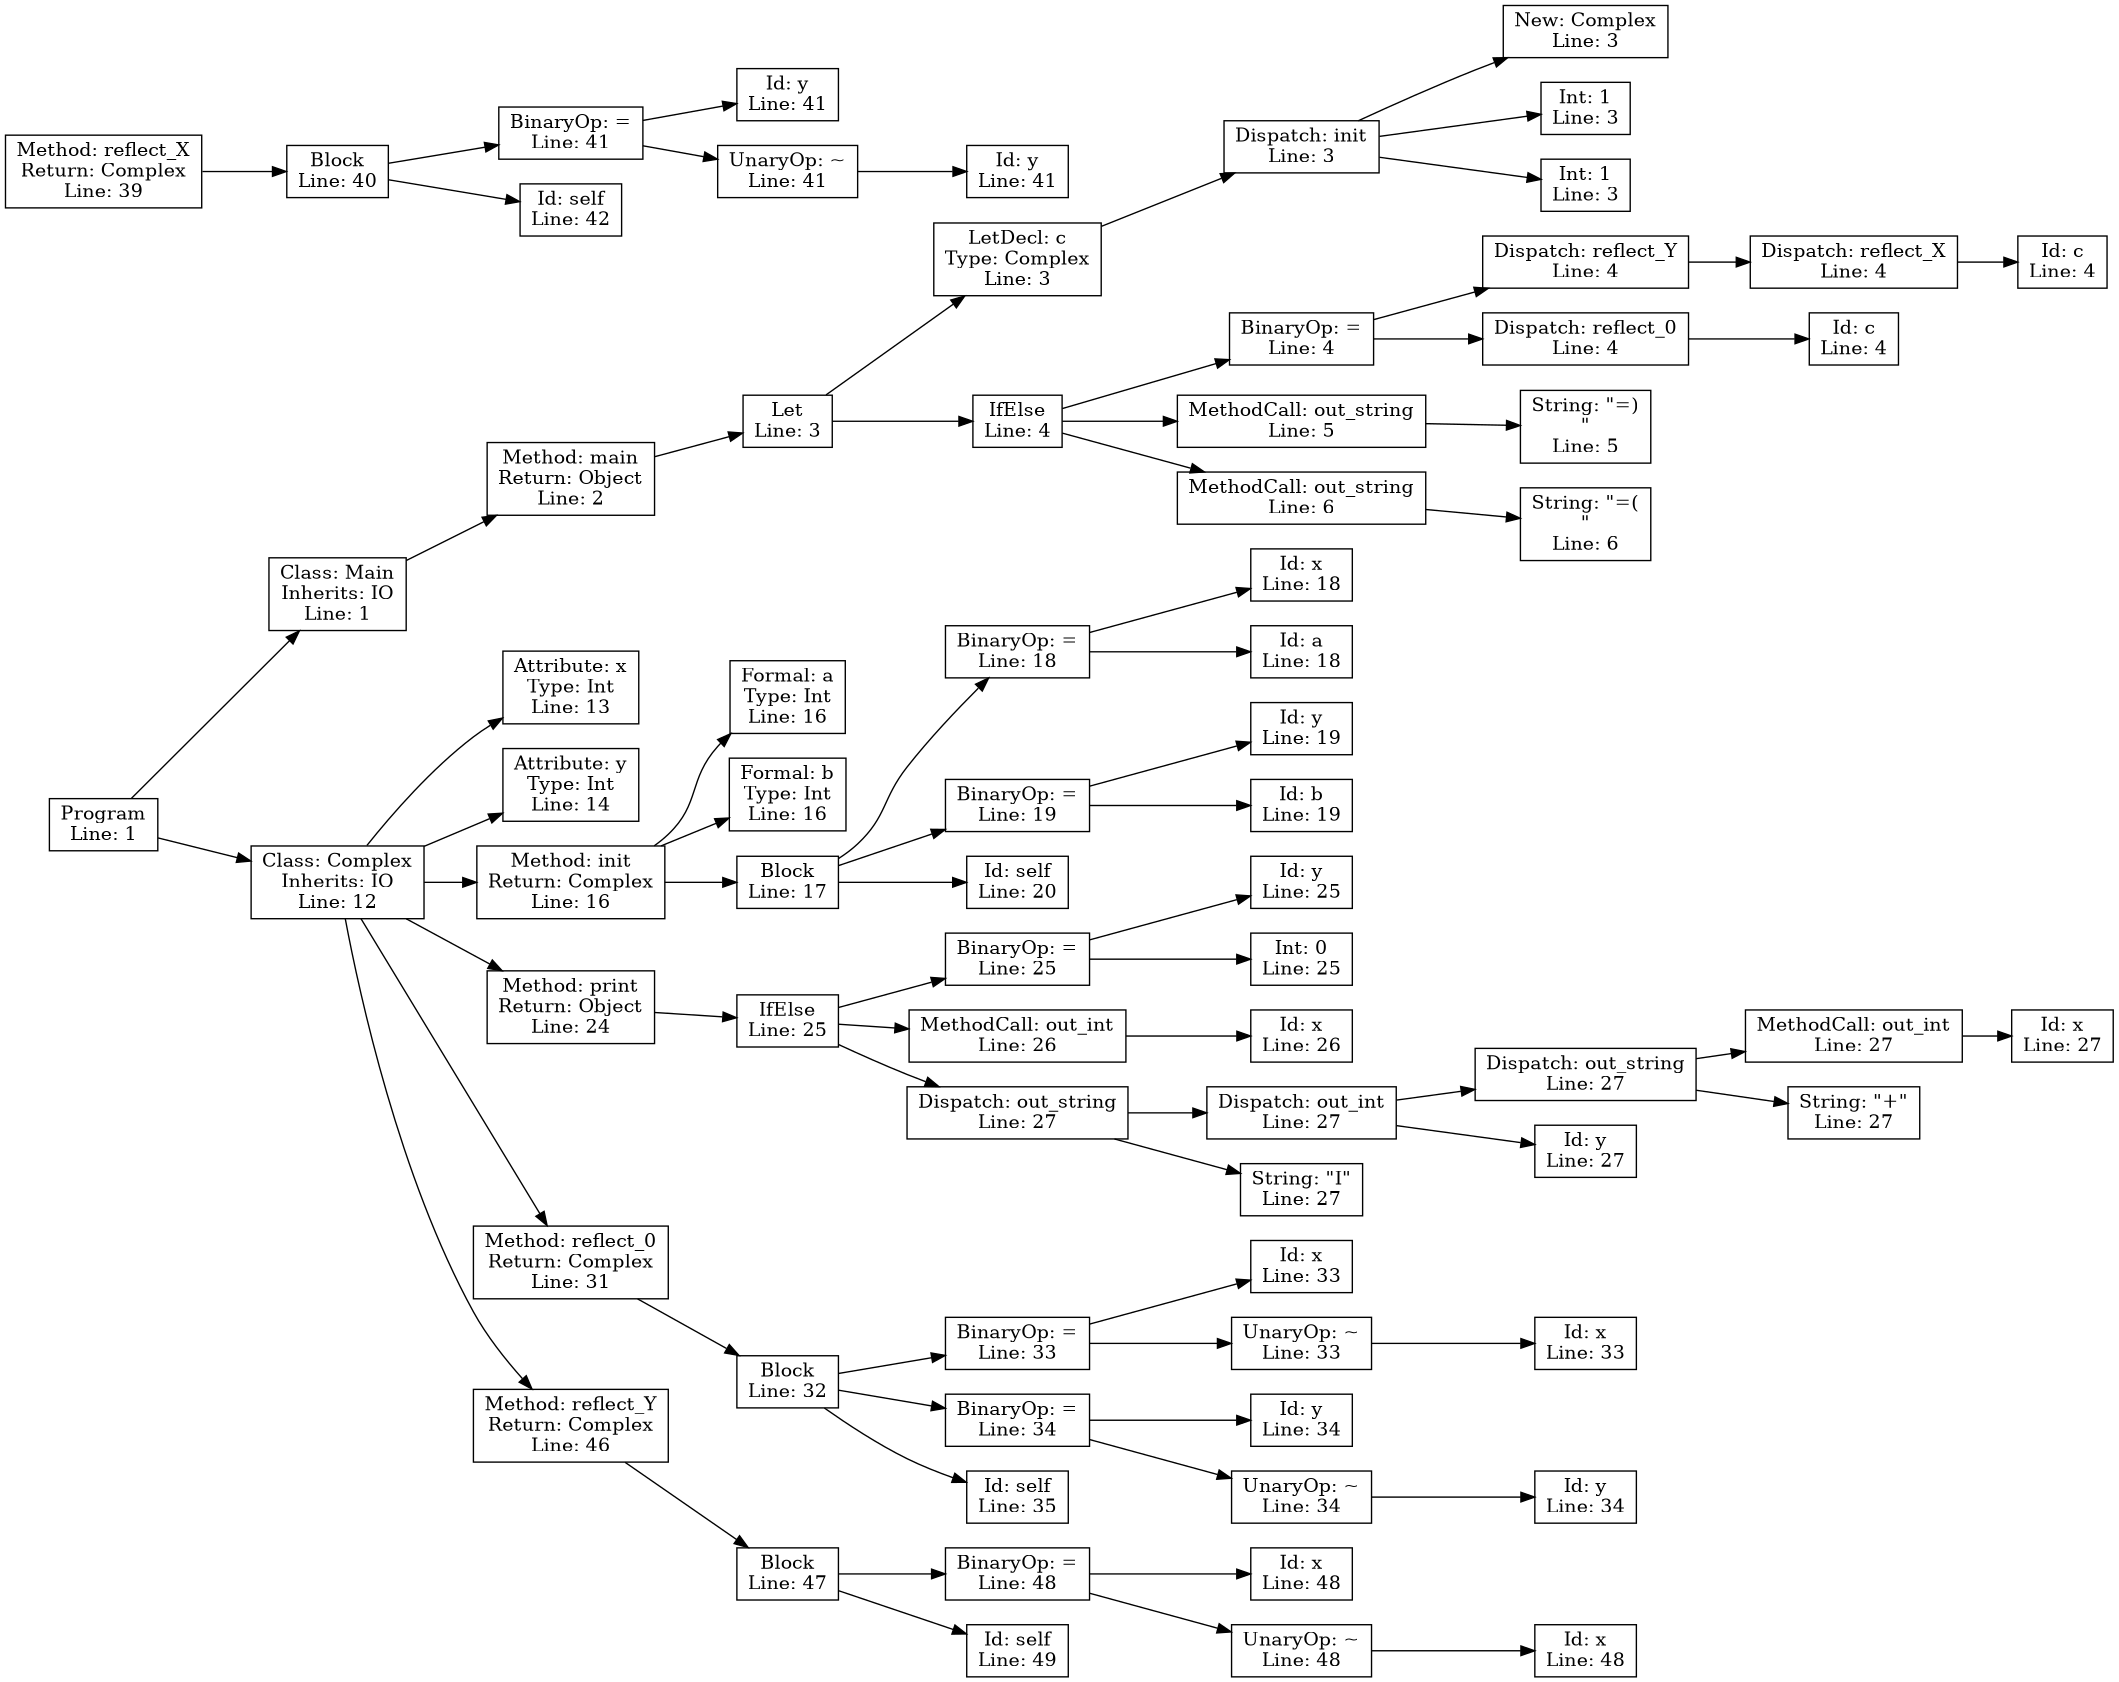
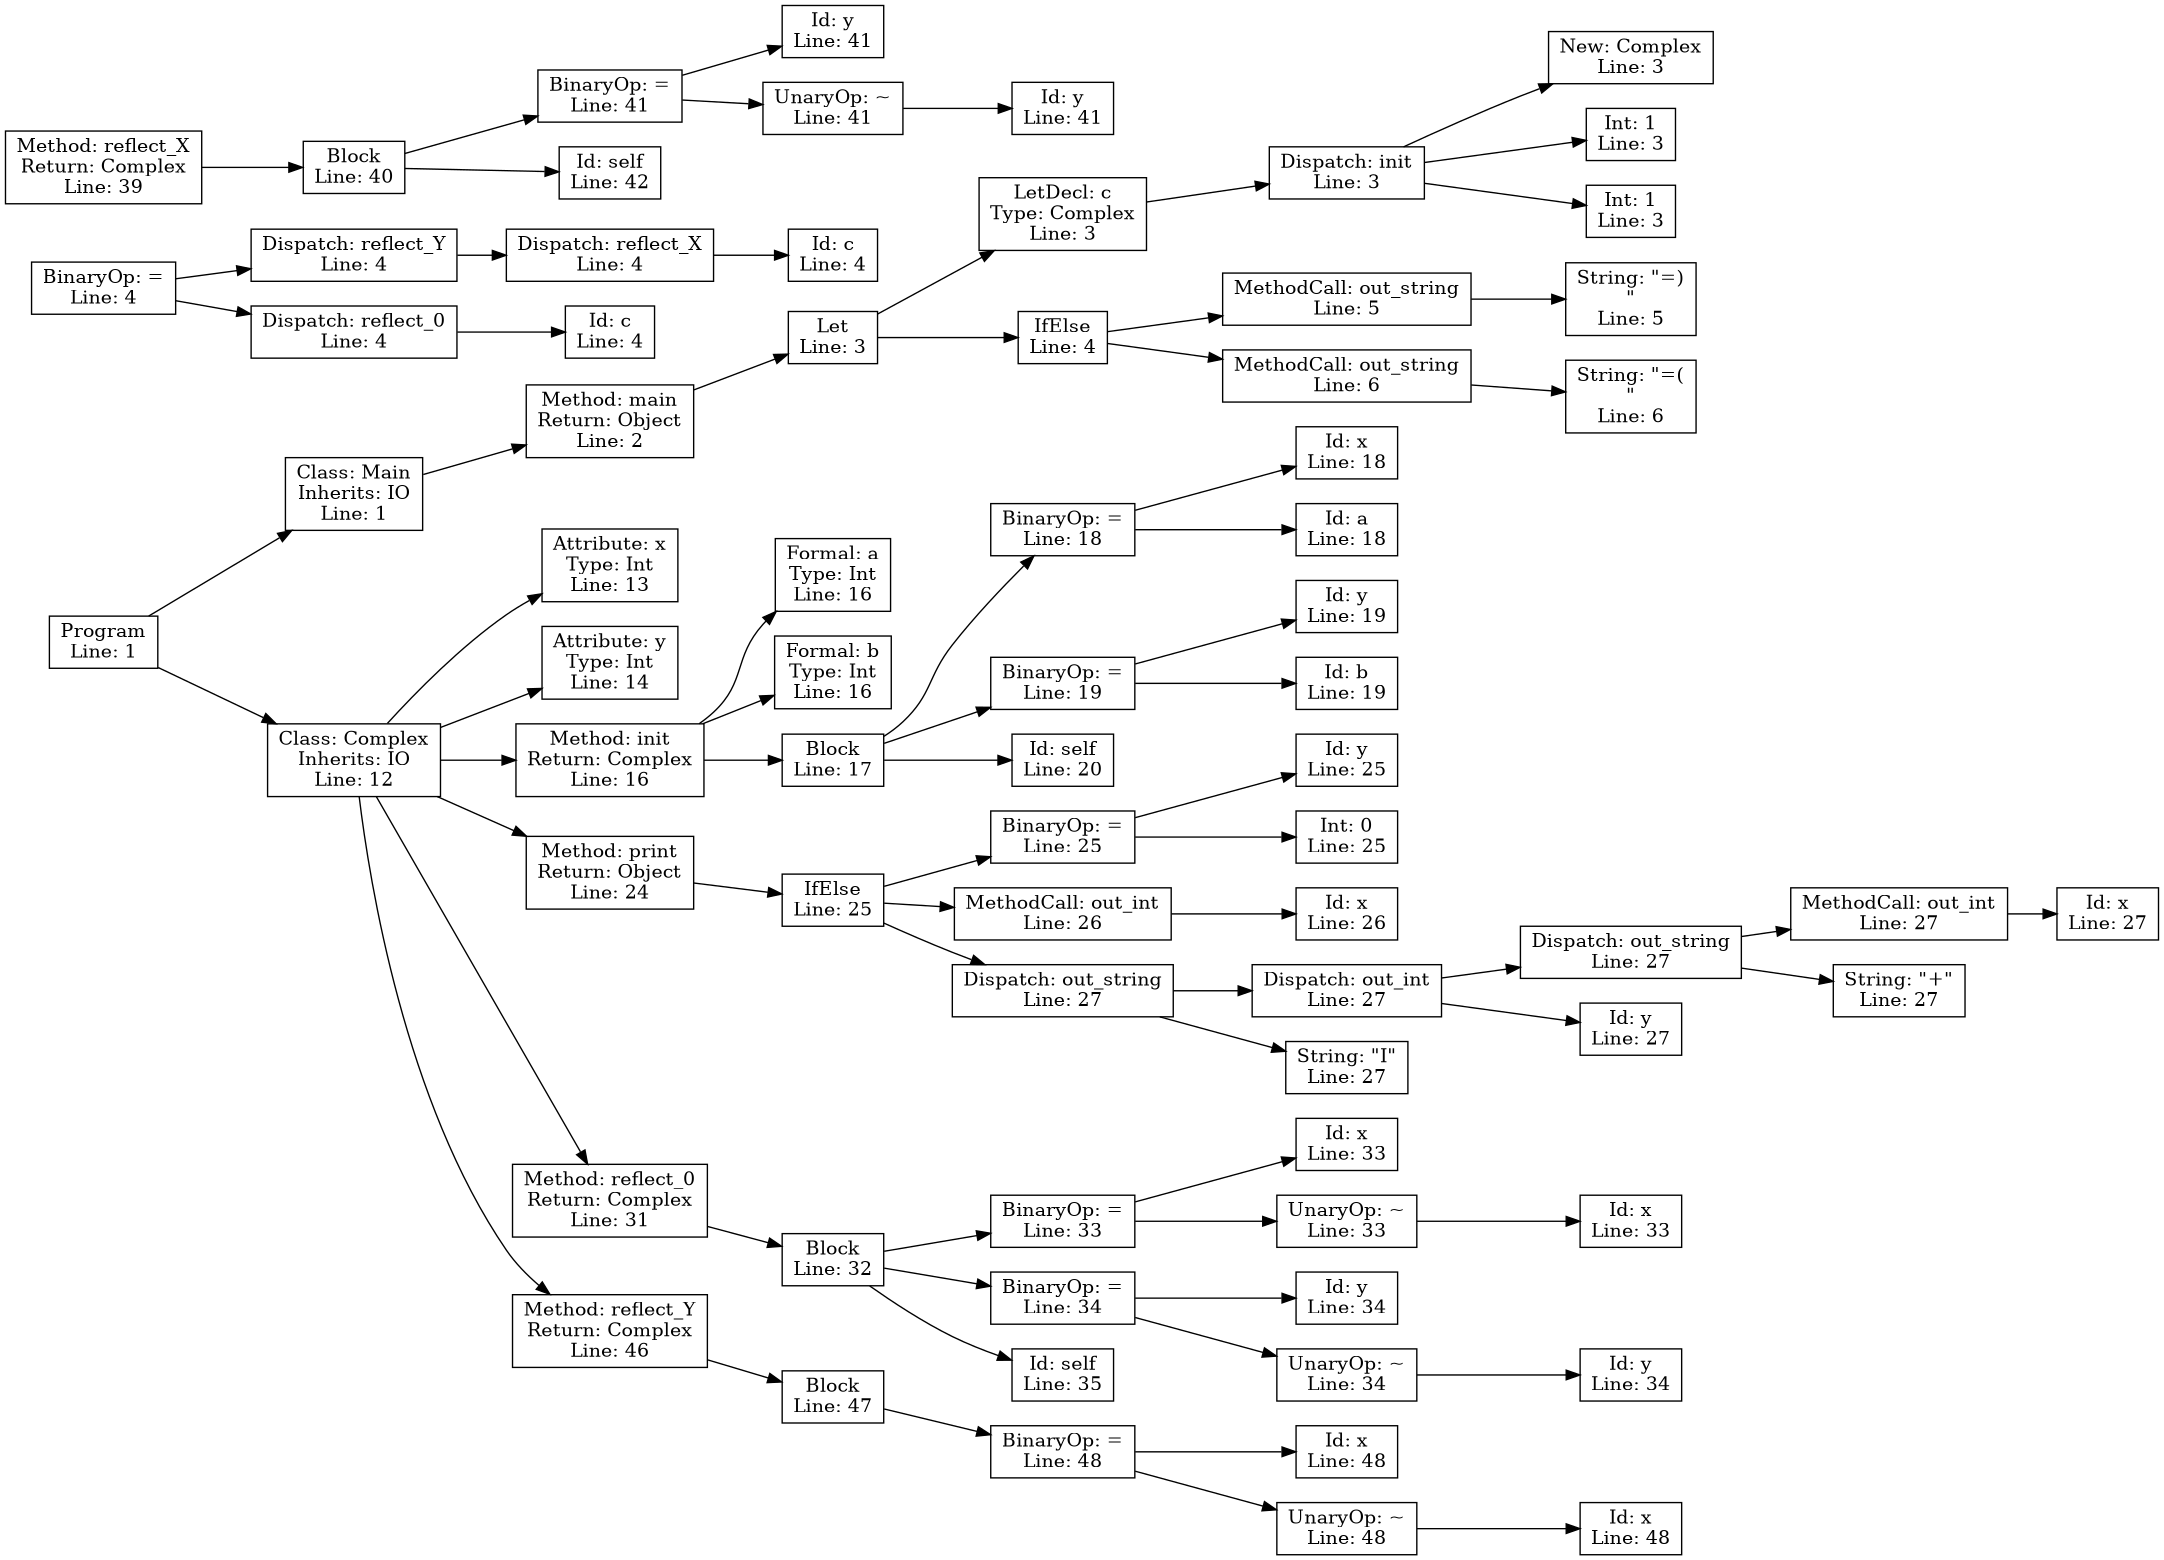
edge "IfElse Line: 4" -> "BinaryOp: = Line: 4": removed
node "Id: self Line: 49": removed
